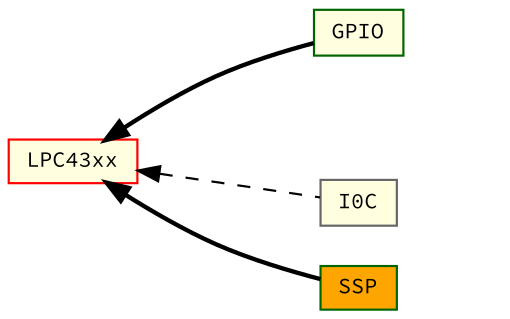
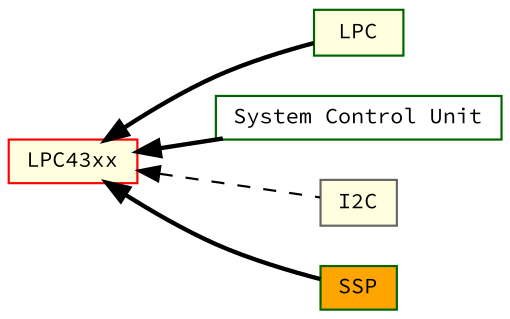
node "GPIO": label "GPIO" -> "LPC"
node "System Control Unit": added
node "I0C": label "I0C" -> "I2C"
